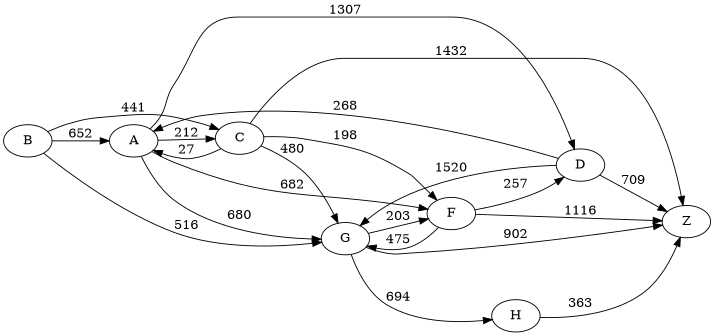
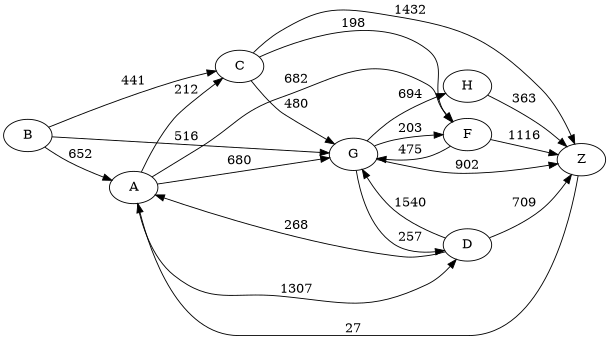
edge "C" -> "A": now "Z" -> "A"
edge "D" -> "G": label "1520" -> "1540"
edge "F" -> "D": now "G" -> "D"
